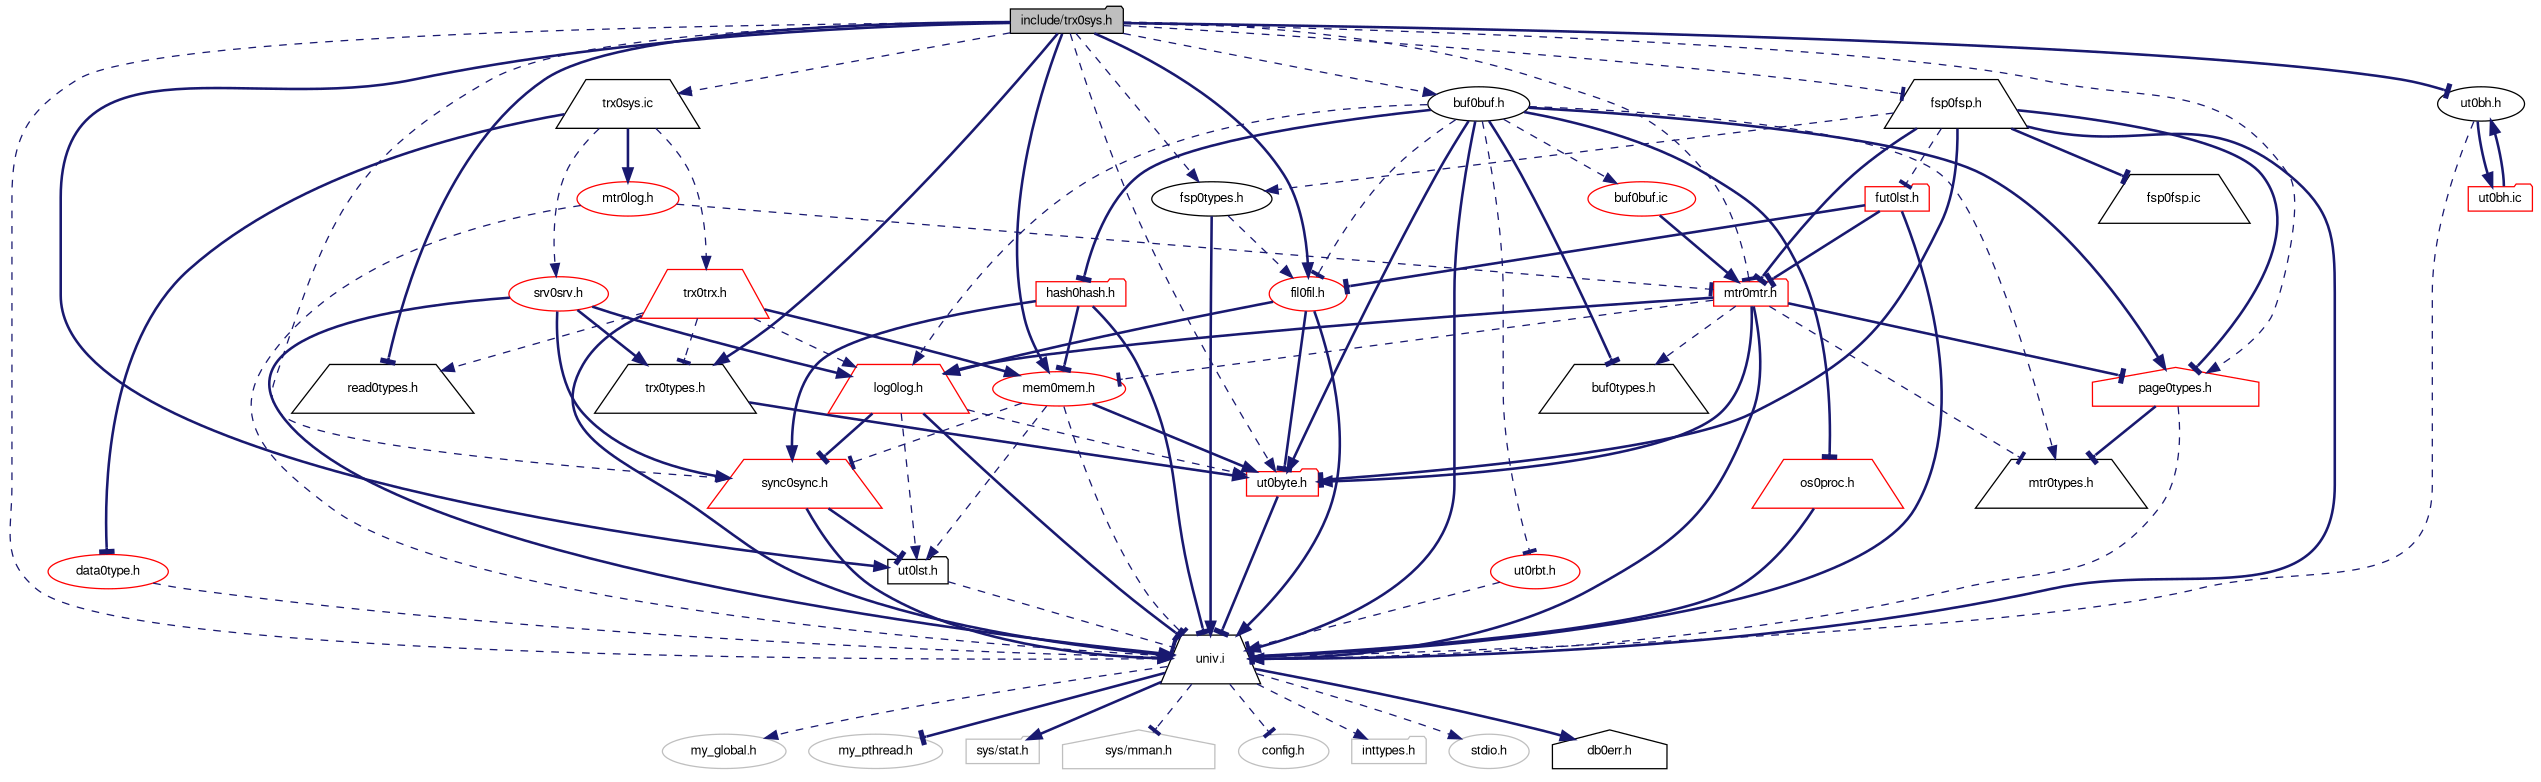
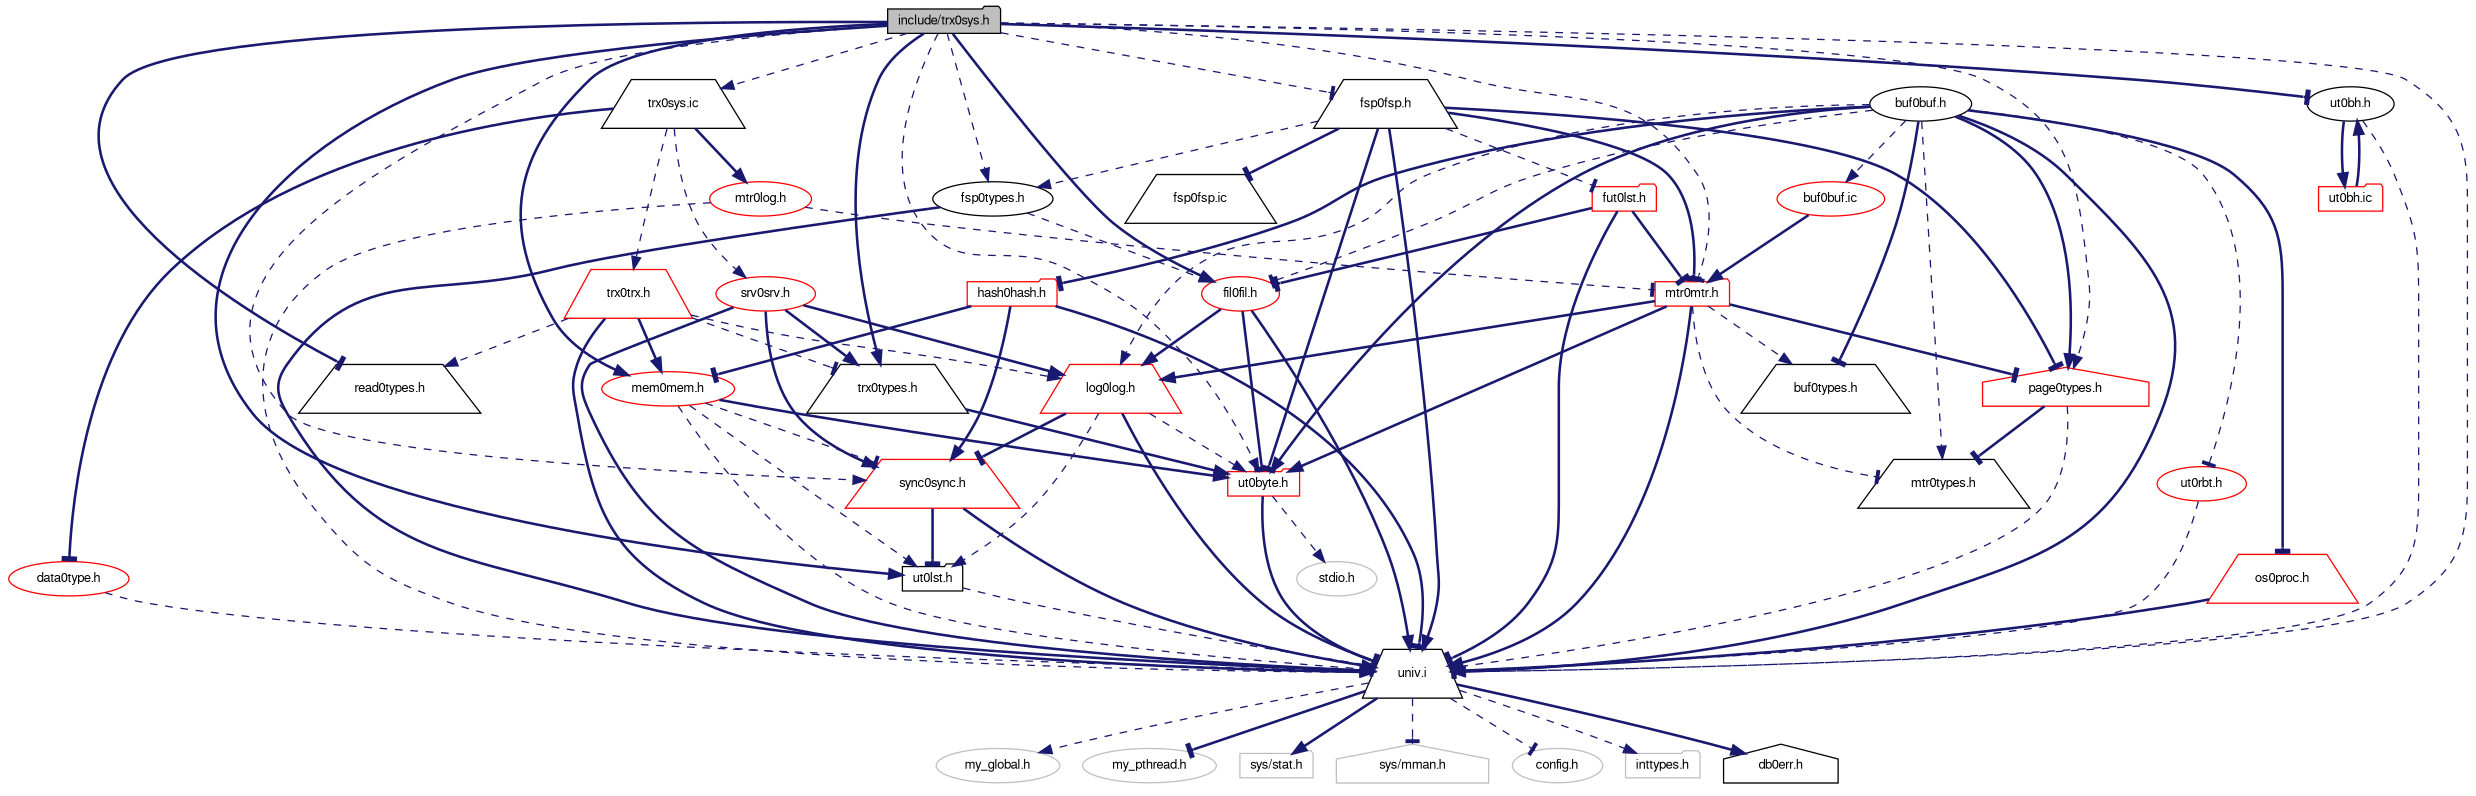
edge "include/trx0sys.h" -> "buf0buf.h": removed
edge "mtr0mtr.h" -> "mem0mem.h": removed
edge "univ.i" -> "stdio.h": now "ut0byte.h" -> "stdio.h"
